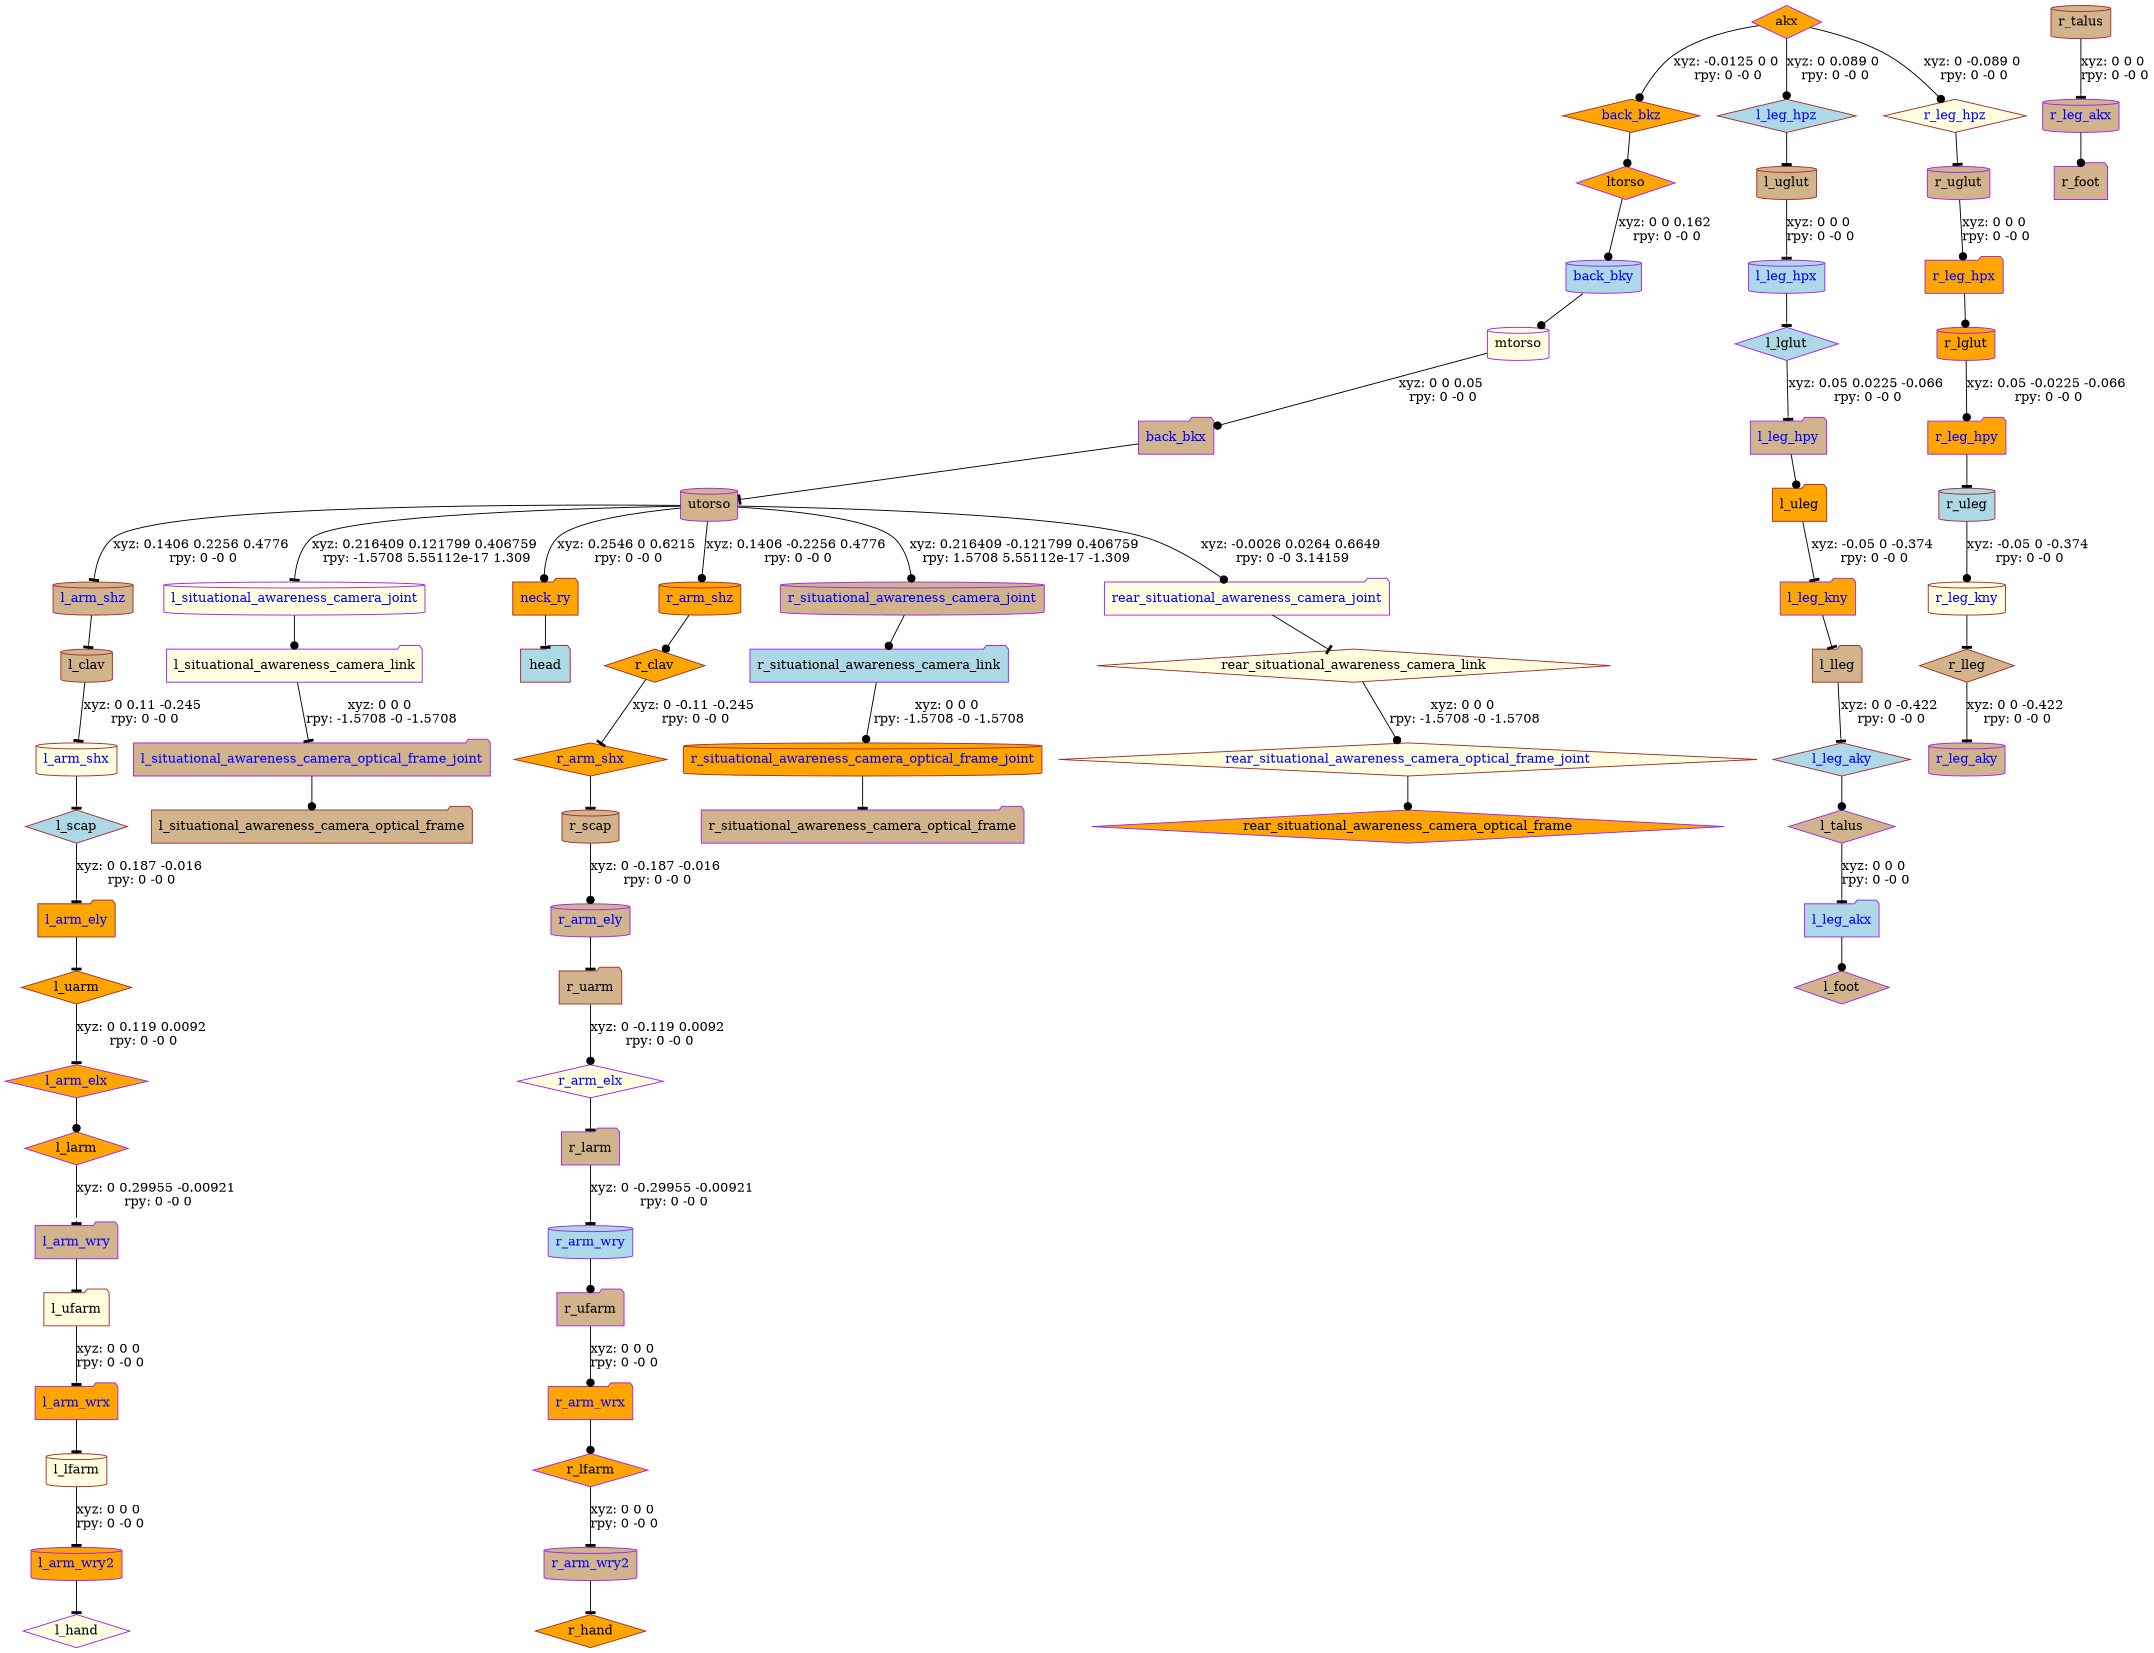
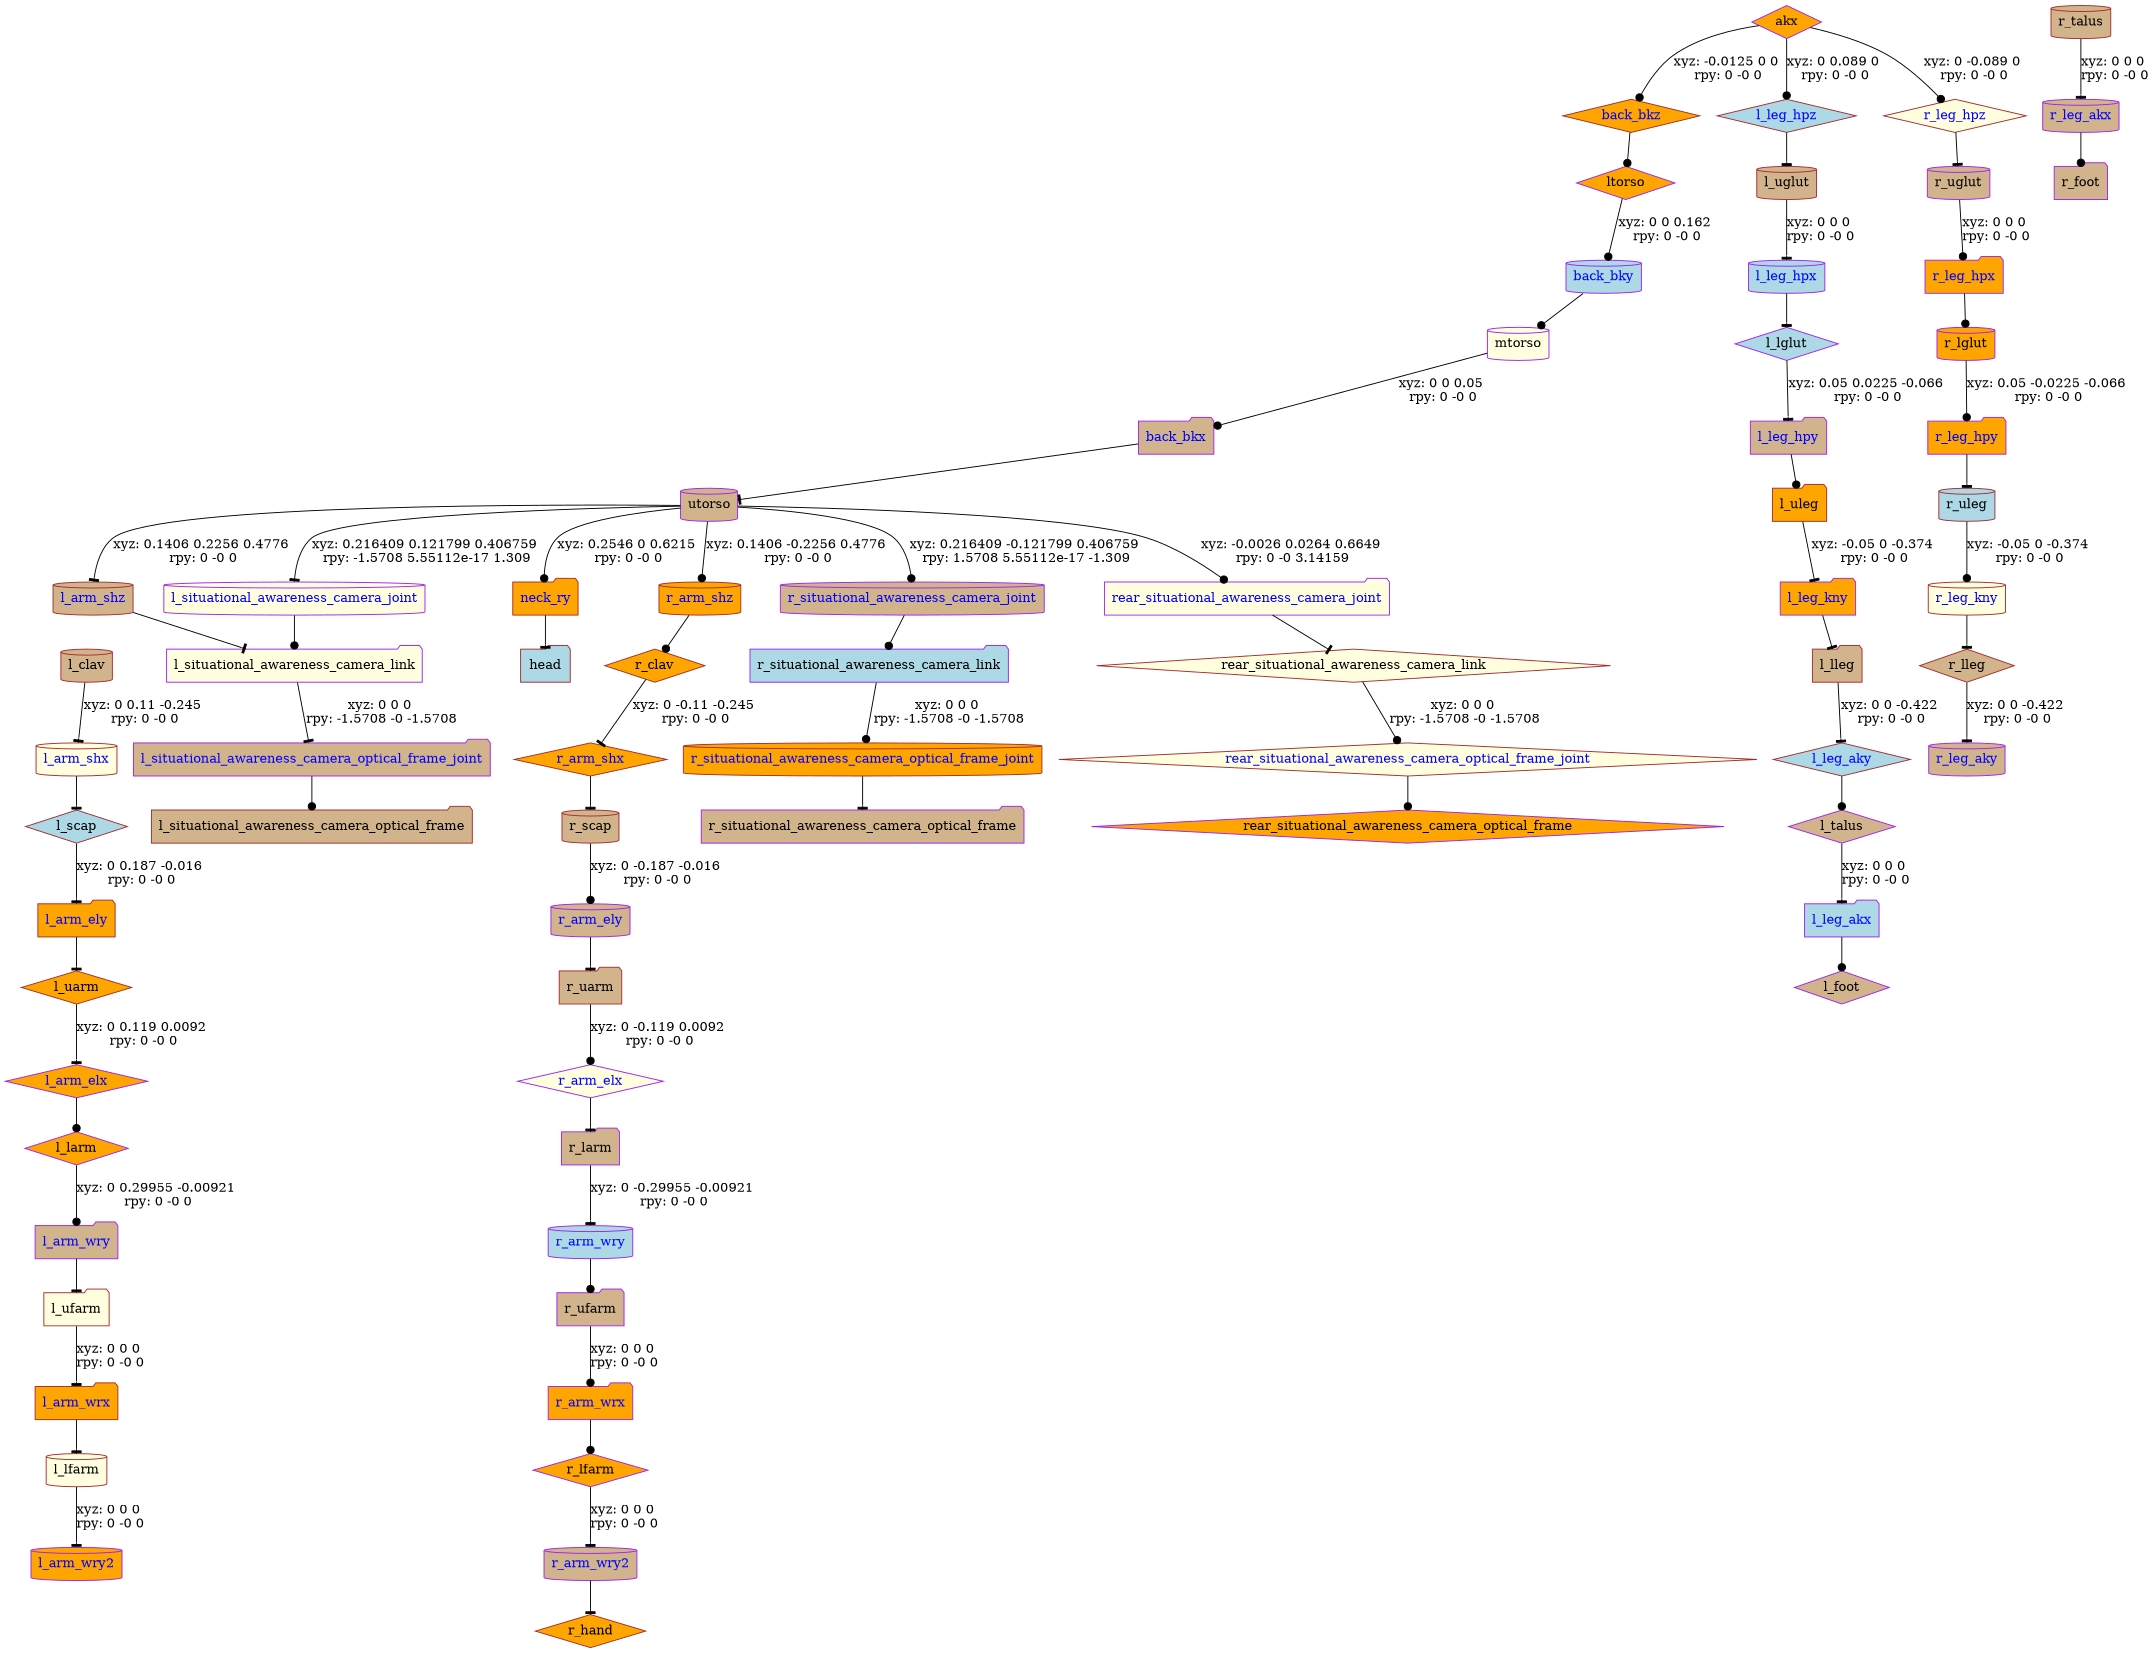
edge "l_arm_shz" -> "l_clav": now "l_arm_shz" -> "l_situational_awareness_camera_link"
edge "l_larm" -> "l_arm_wry": arrowhead tee -> dot
node "l_arm_wrx": color purple -> brown
node "l_hand": removed
